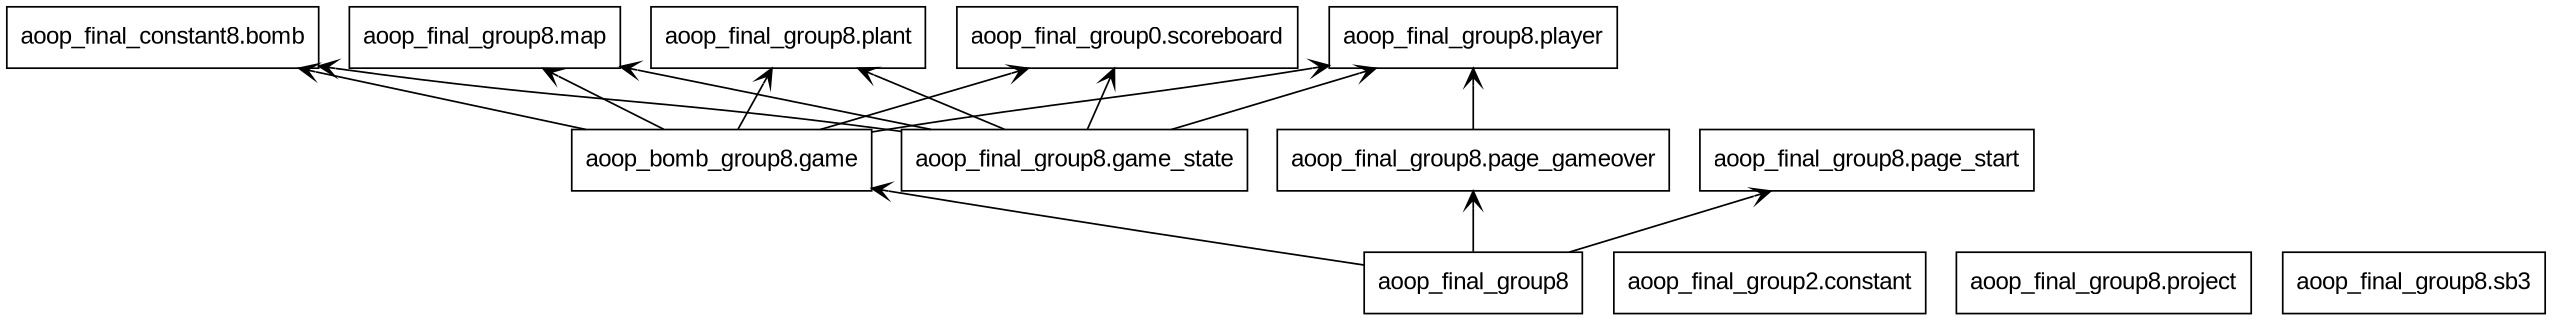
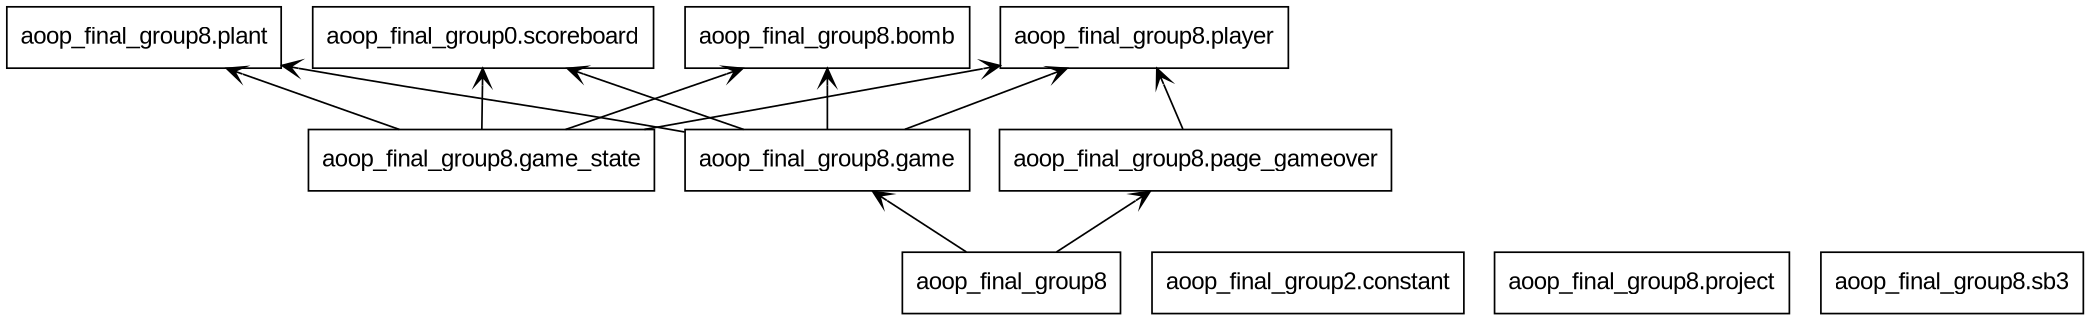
node "aoop_final_constant8.bomb": label "aoop_final_constant8.bomb" -> "aoop_final_group8.bomb"
node "aoop_final_group8.map": removed
node "aoop_bomb_group8.game": label "aoop_bomb_group8.game" -> "aoop_final_group8.game"
node "aoop_final_group8.page_start": removed
